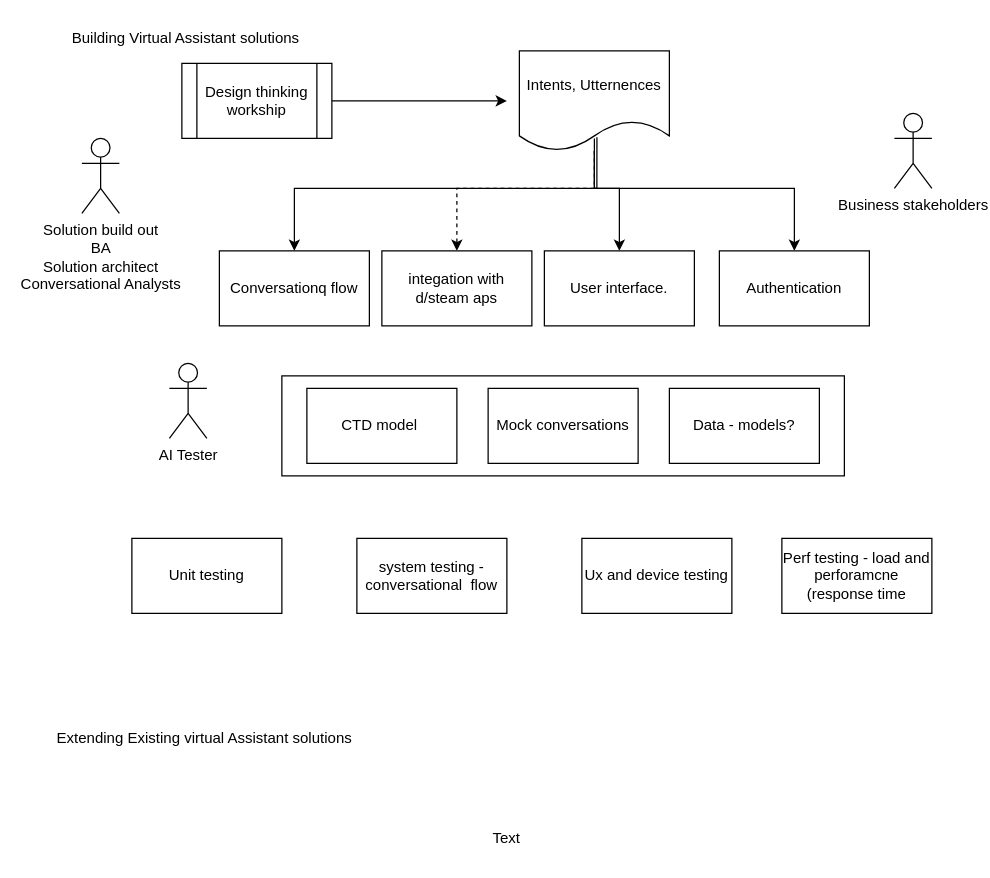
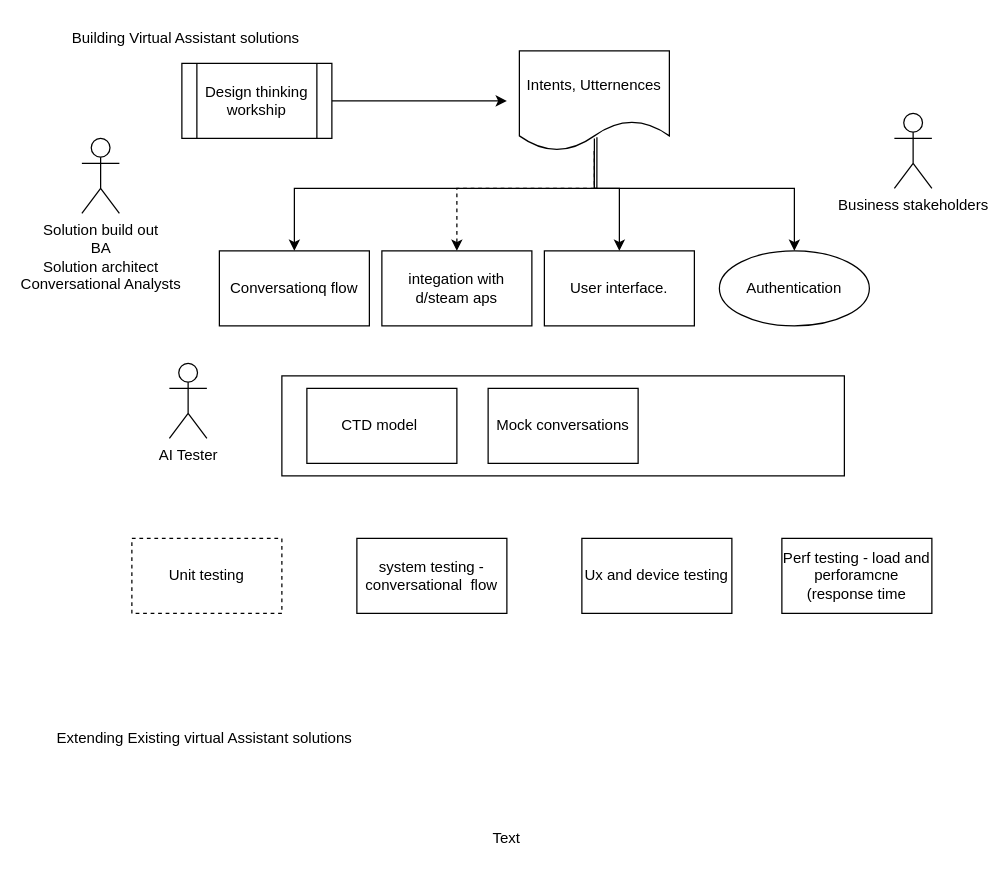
node "Authentication": shape rectangle -> ellipse
node "Data - models?": removed
node "Unit testing": style solid -> dashed
